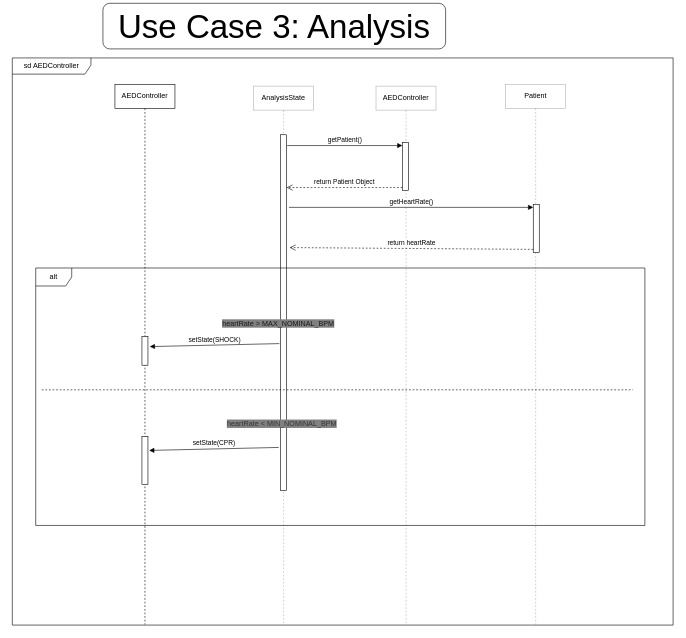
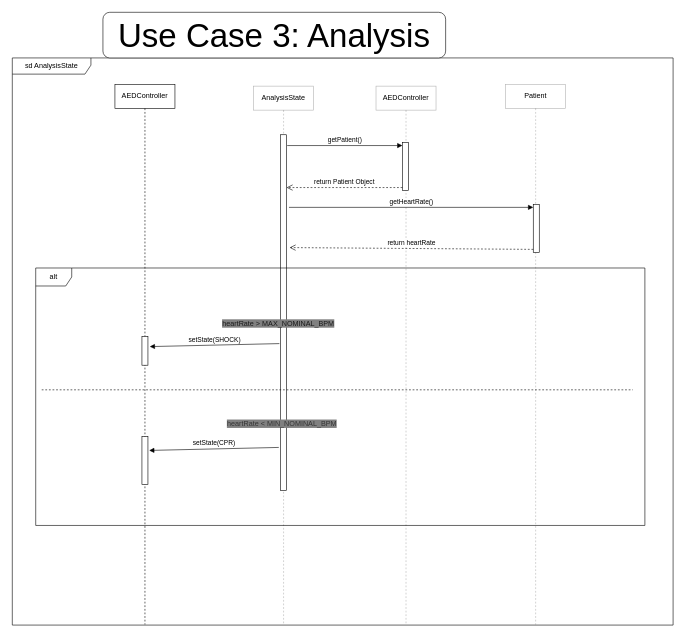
node "Use Case 3: Analysis": moved (274, 26) -> (274, 35)
node "sd AEDController": label "sd AEDController" -> "sd AnalysisState"
